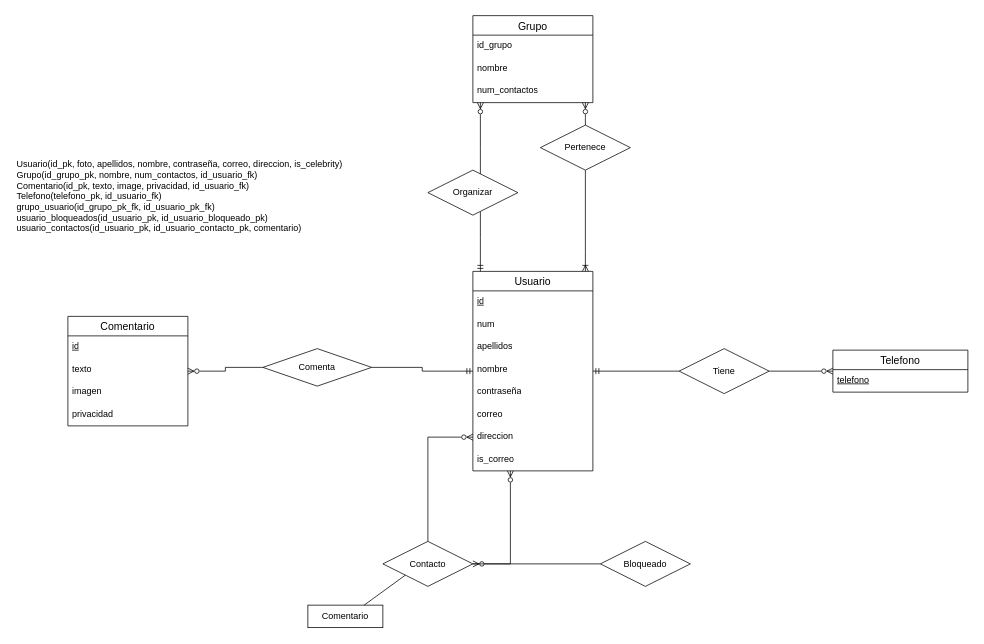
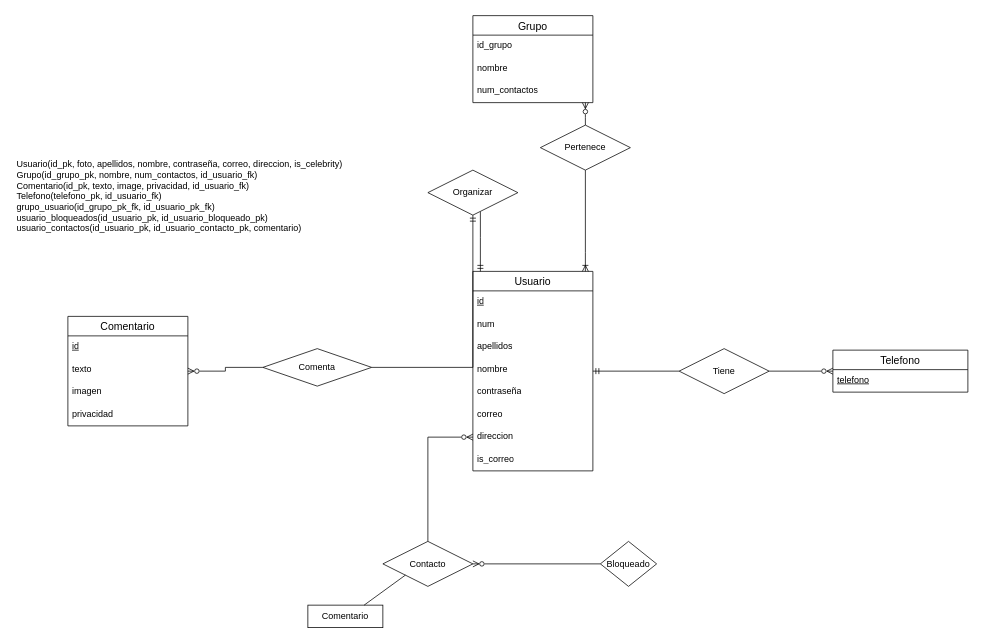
edge "Organizar" -> "Grupo": removed
edge "Comenta" -> "Usuario": now "Comenta" -> "Organizar"
edge "Contacto" -> "Usuario": removed
node "Bloqueado": size 90x45 -> 56x45
